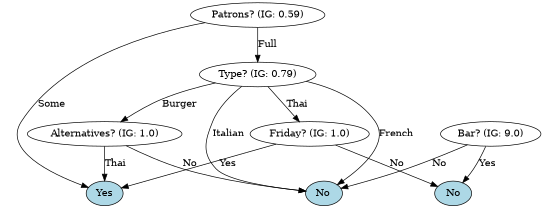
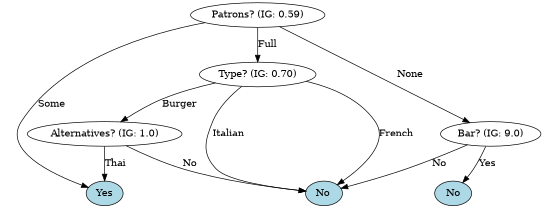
edge "Patrons? (IG: 0.59)" -> "Bar? (IG: 9.0)": added, label "None"
node "Type? (IG: 0.79)": label "Type? (IG: 0.79)" -> "Type? (IG: 0.70)"
node "Friday? (IG: 1.0)": removed
